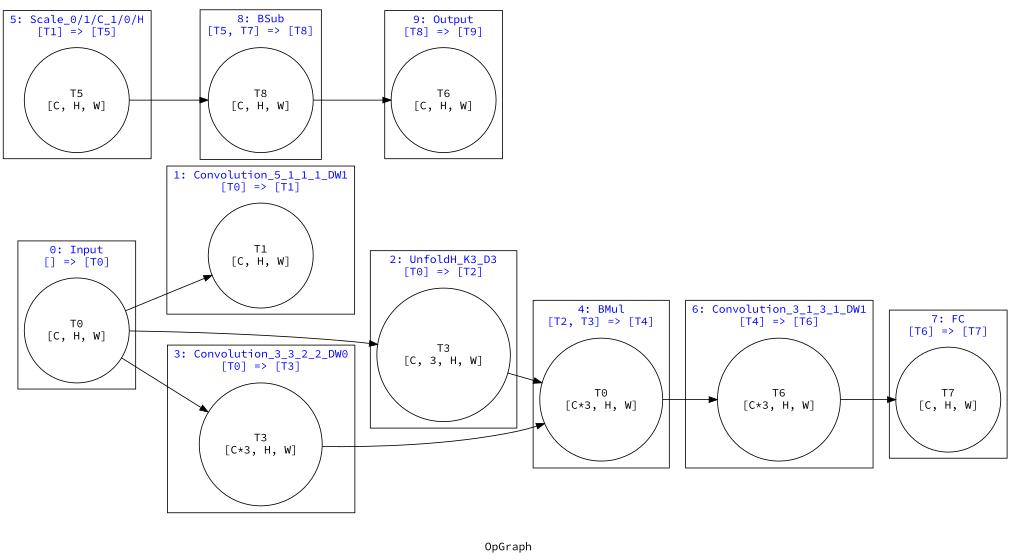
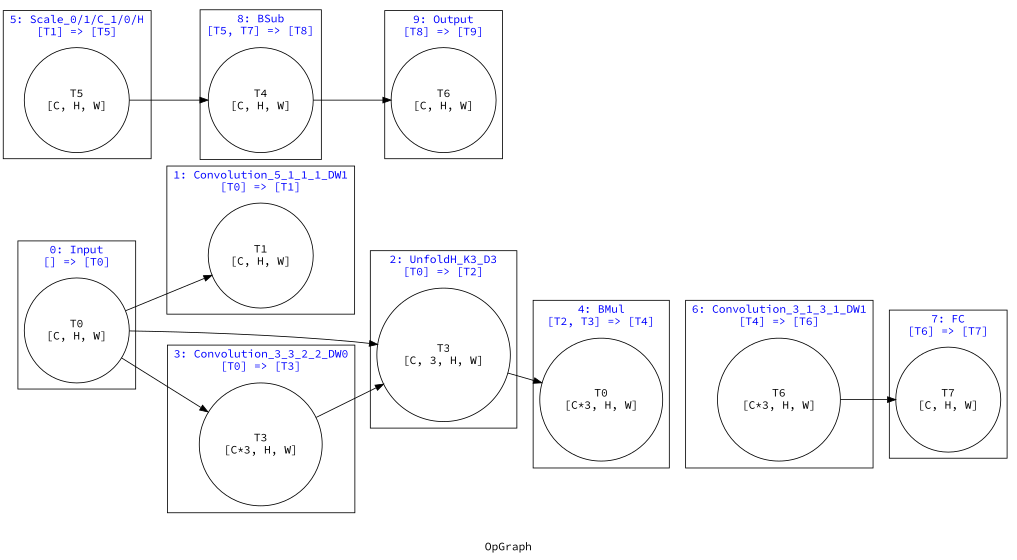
node "T8 [C, H, W]": label "T8 [C, H, W]" -> "T4 [C, H, W]"
edge "T0 [C*3, H, W]" -> "T6 [C*3, H, W]": removed
edge "T3 [C*3, H, W]" -> "T0 [C*3, H, W]": now "T3 [C*3, H, W]" -> "T3 [C, 3, H, W]"
